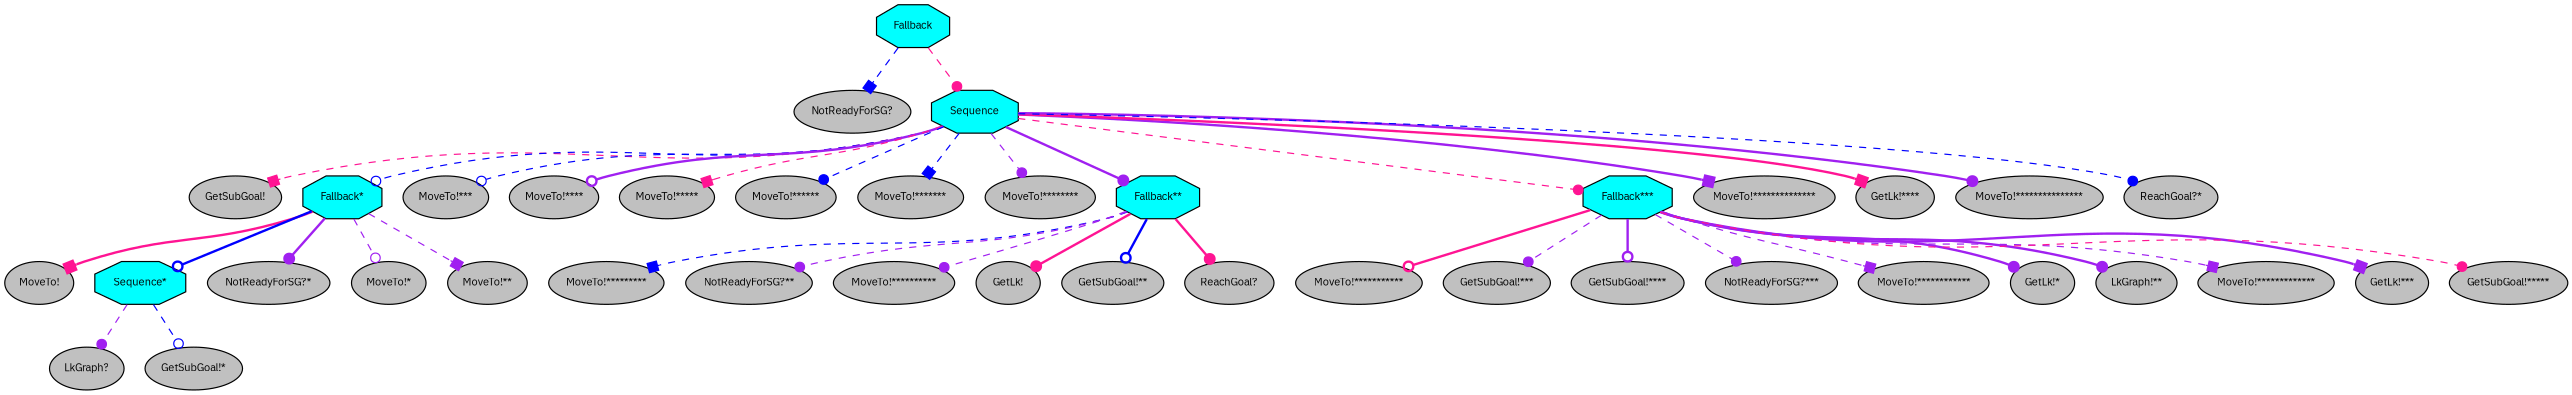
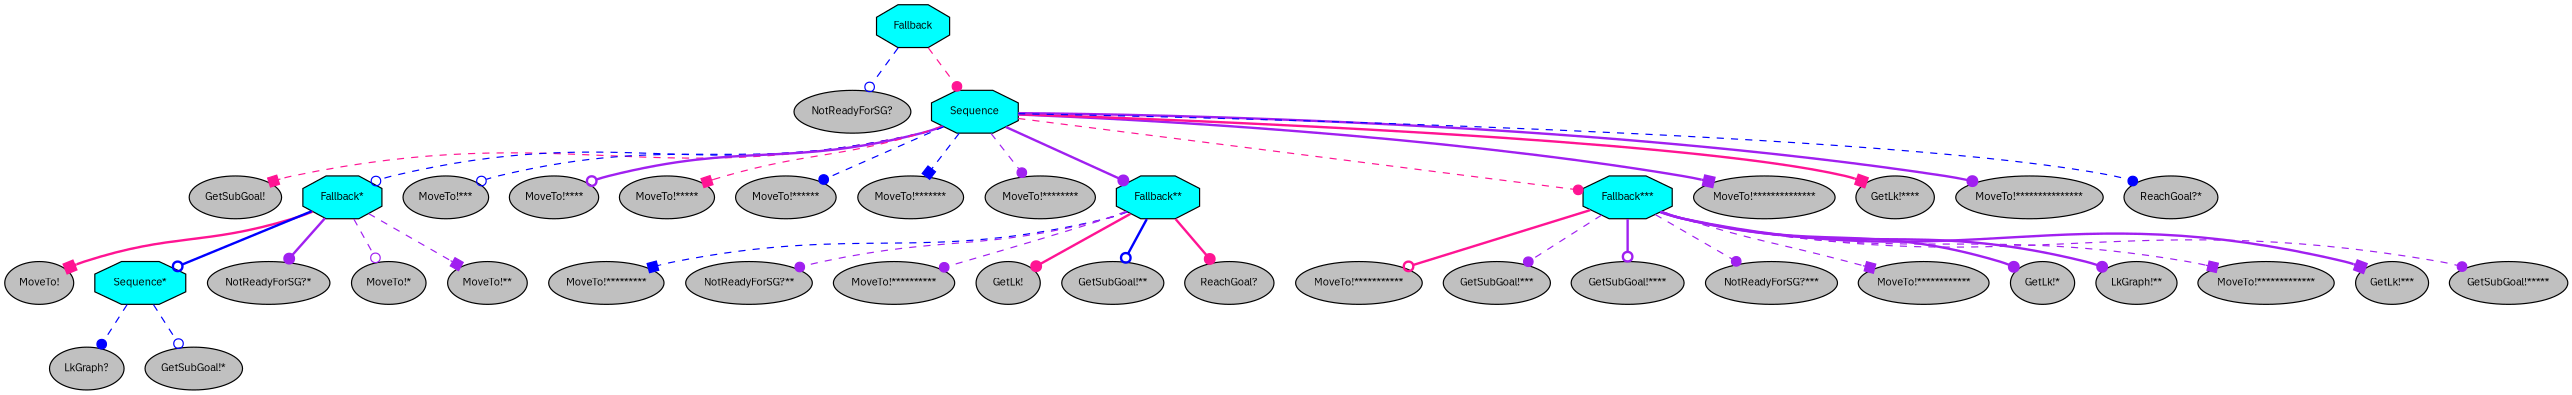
edge "Fallback" -> "NotReadyForSG?": arrowhead box -> odot
edge "Fallback***" -> "GetSubGoal!*****": color deeppink -> purple
edge "Sequence*" -> "LkGraph?": color purple -> blue
